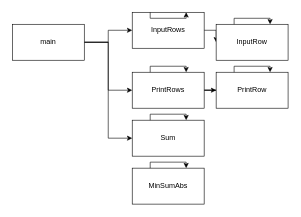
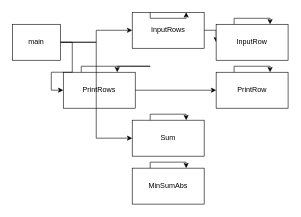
node "main": size 72x36 -> 48x36
node "PrintRows": moved (168, 90) -> (99, 90)
